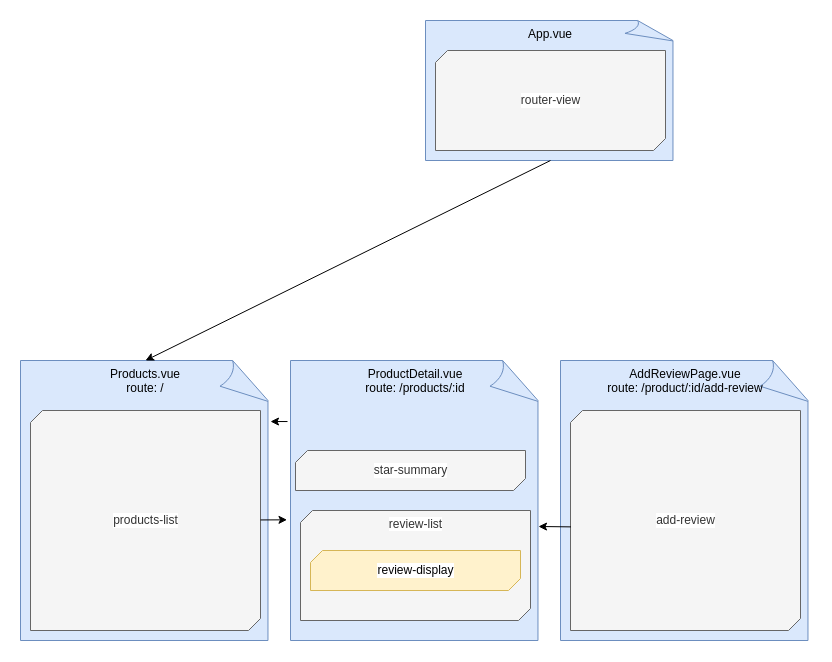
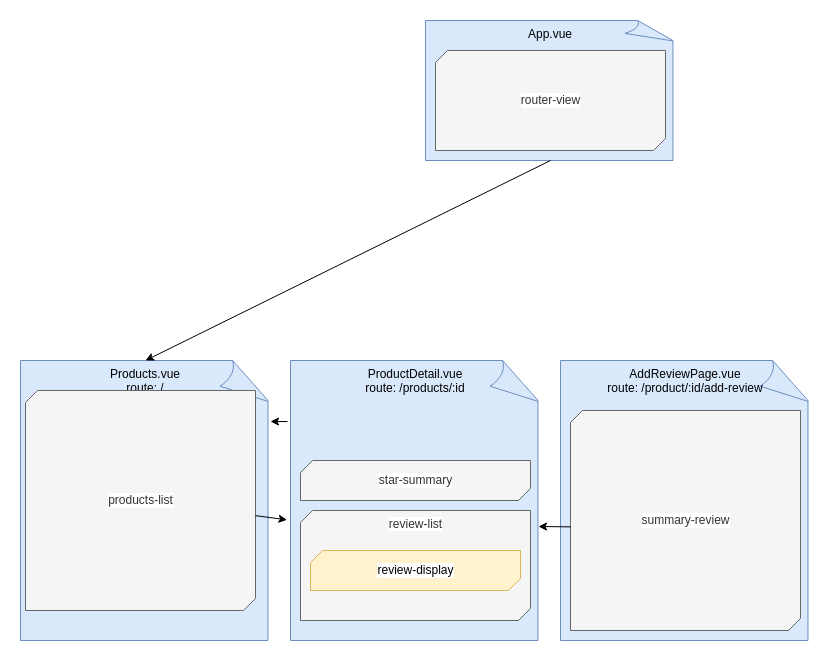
node "star-summary": moved (411, 471) -> (416, 481)
node "products-list": moved (146, 521) -> (141, 501)
node "add-review": label "add-review" -> "summary-review"
